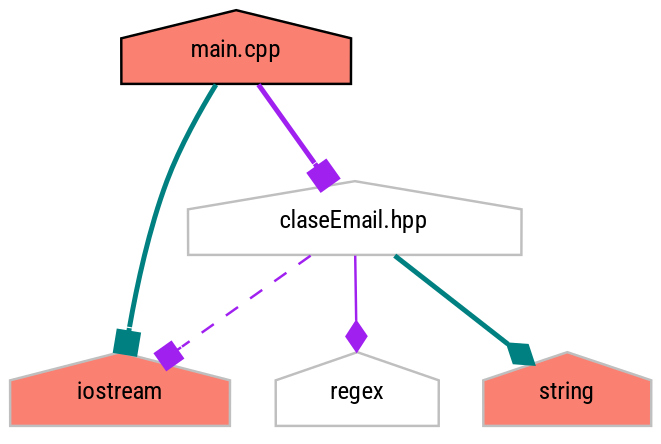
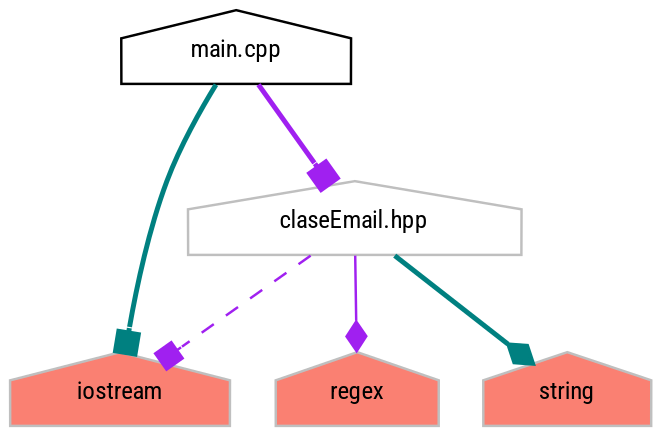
node "main.cpp": fillcolor salmon -> white
node "regex": fillcolor white -> salmon
